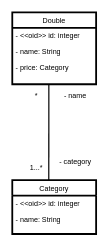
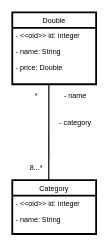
node "- price: Category": label "- price: Category" -> "- price: Double"
node "- category": moved (75, 162) -> (75, 123)
node "1...*": label "1...*" -> "8...*"
